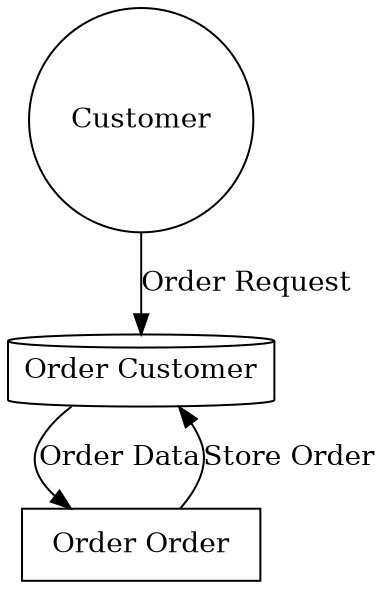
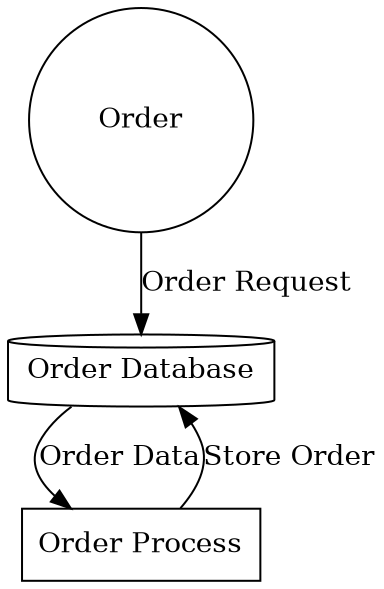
node "Customer": label "Customer" -> "Order"
node "Order Customer": label "Order Customer" -> "Order Database"
node "Order Order": label "Order Order" -> "Order Process"
